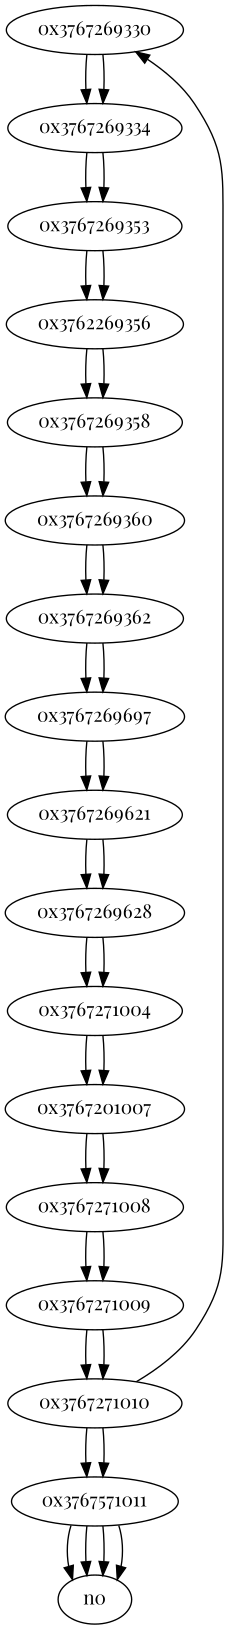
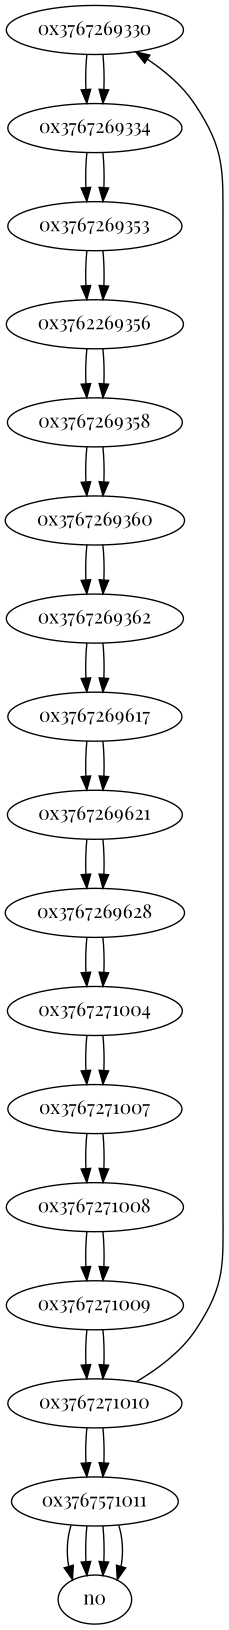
node "0x3767269697": label "0x3767269697" -> "0x3767269617"
node "0x3767201007": label "0x3767201007" -> "0x3767271007"
